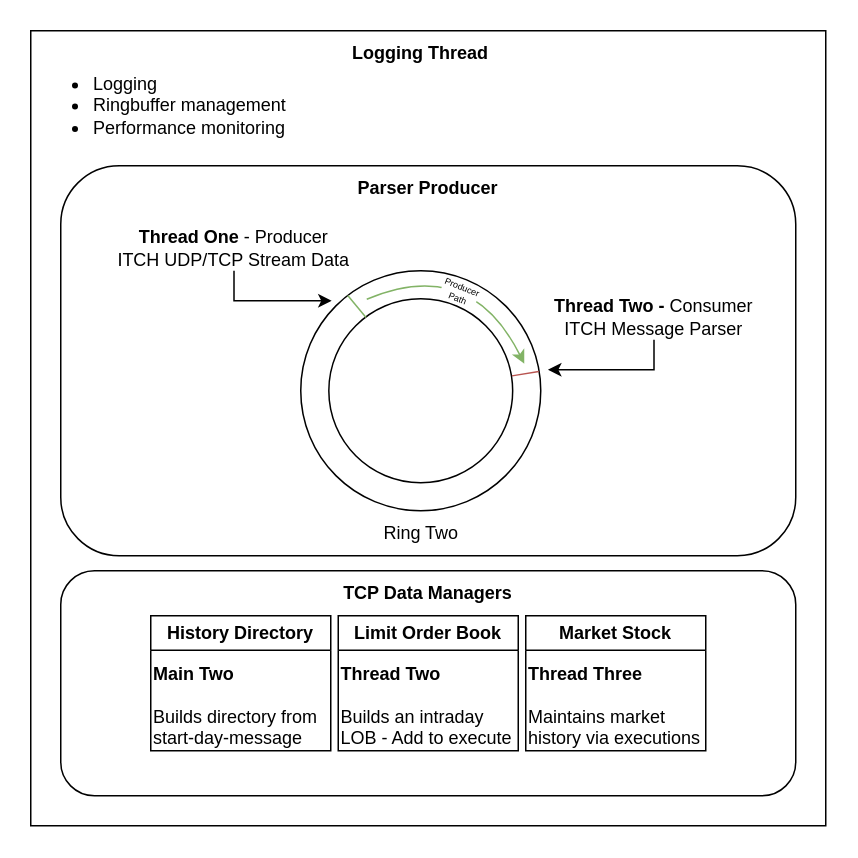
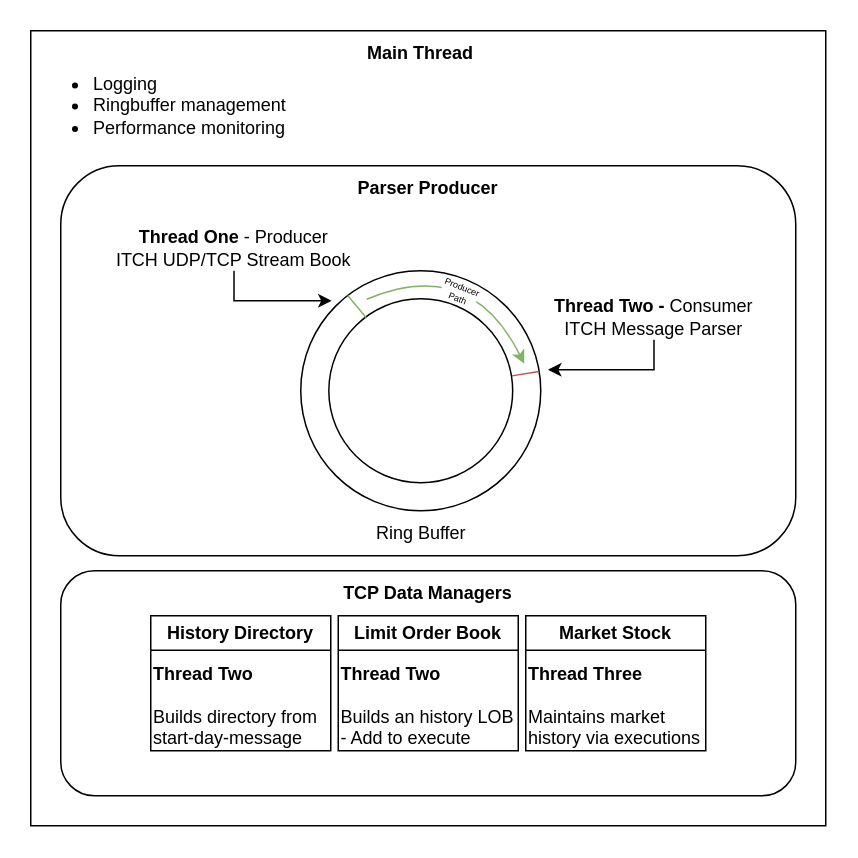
node "Logging Thread": label "Logging Thread" -> "Main Thread"
node "Thread One - Producer ITCH UDP/TCP Stream Data": label "Thread One - Producer ITCH UDP/TCP Stream Data" -> "Thread One - Producer ITCH UDP/TCP Stream Book"
node "Ring Two": label "Ring Two" -> "Ring Buffer"
node "Thread Two Builds an intraday LOB - Add to execute": label "Thread Two Builds an intraday LOB - Add to execute" -> "Thread Two Builds an history LOB - Add to execute"
node "Main Two Builds directory from start-day-message": label "Main Two Builds directory from start-day-message" -> "Thread Two Builds directory from start-day-message"
